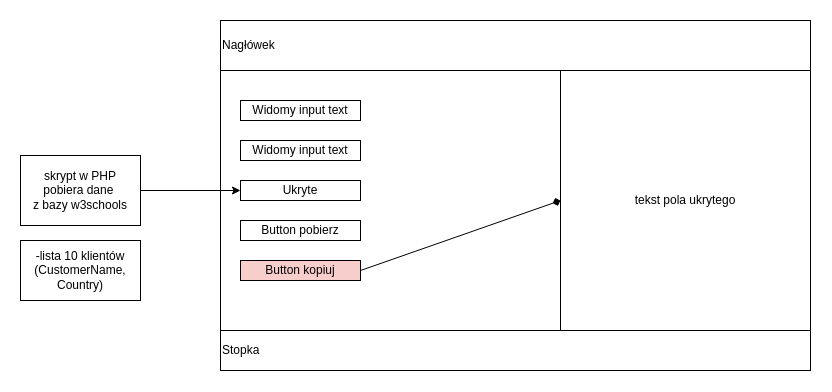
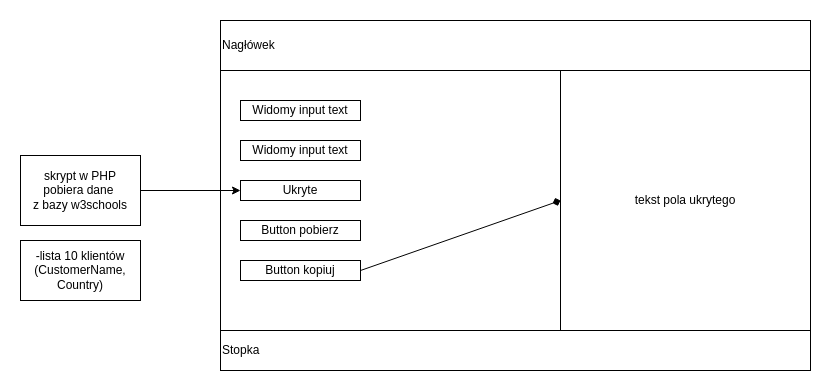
node "Button kopiuj": fillcolor #f8cecc -> #ffffff
